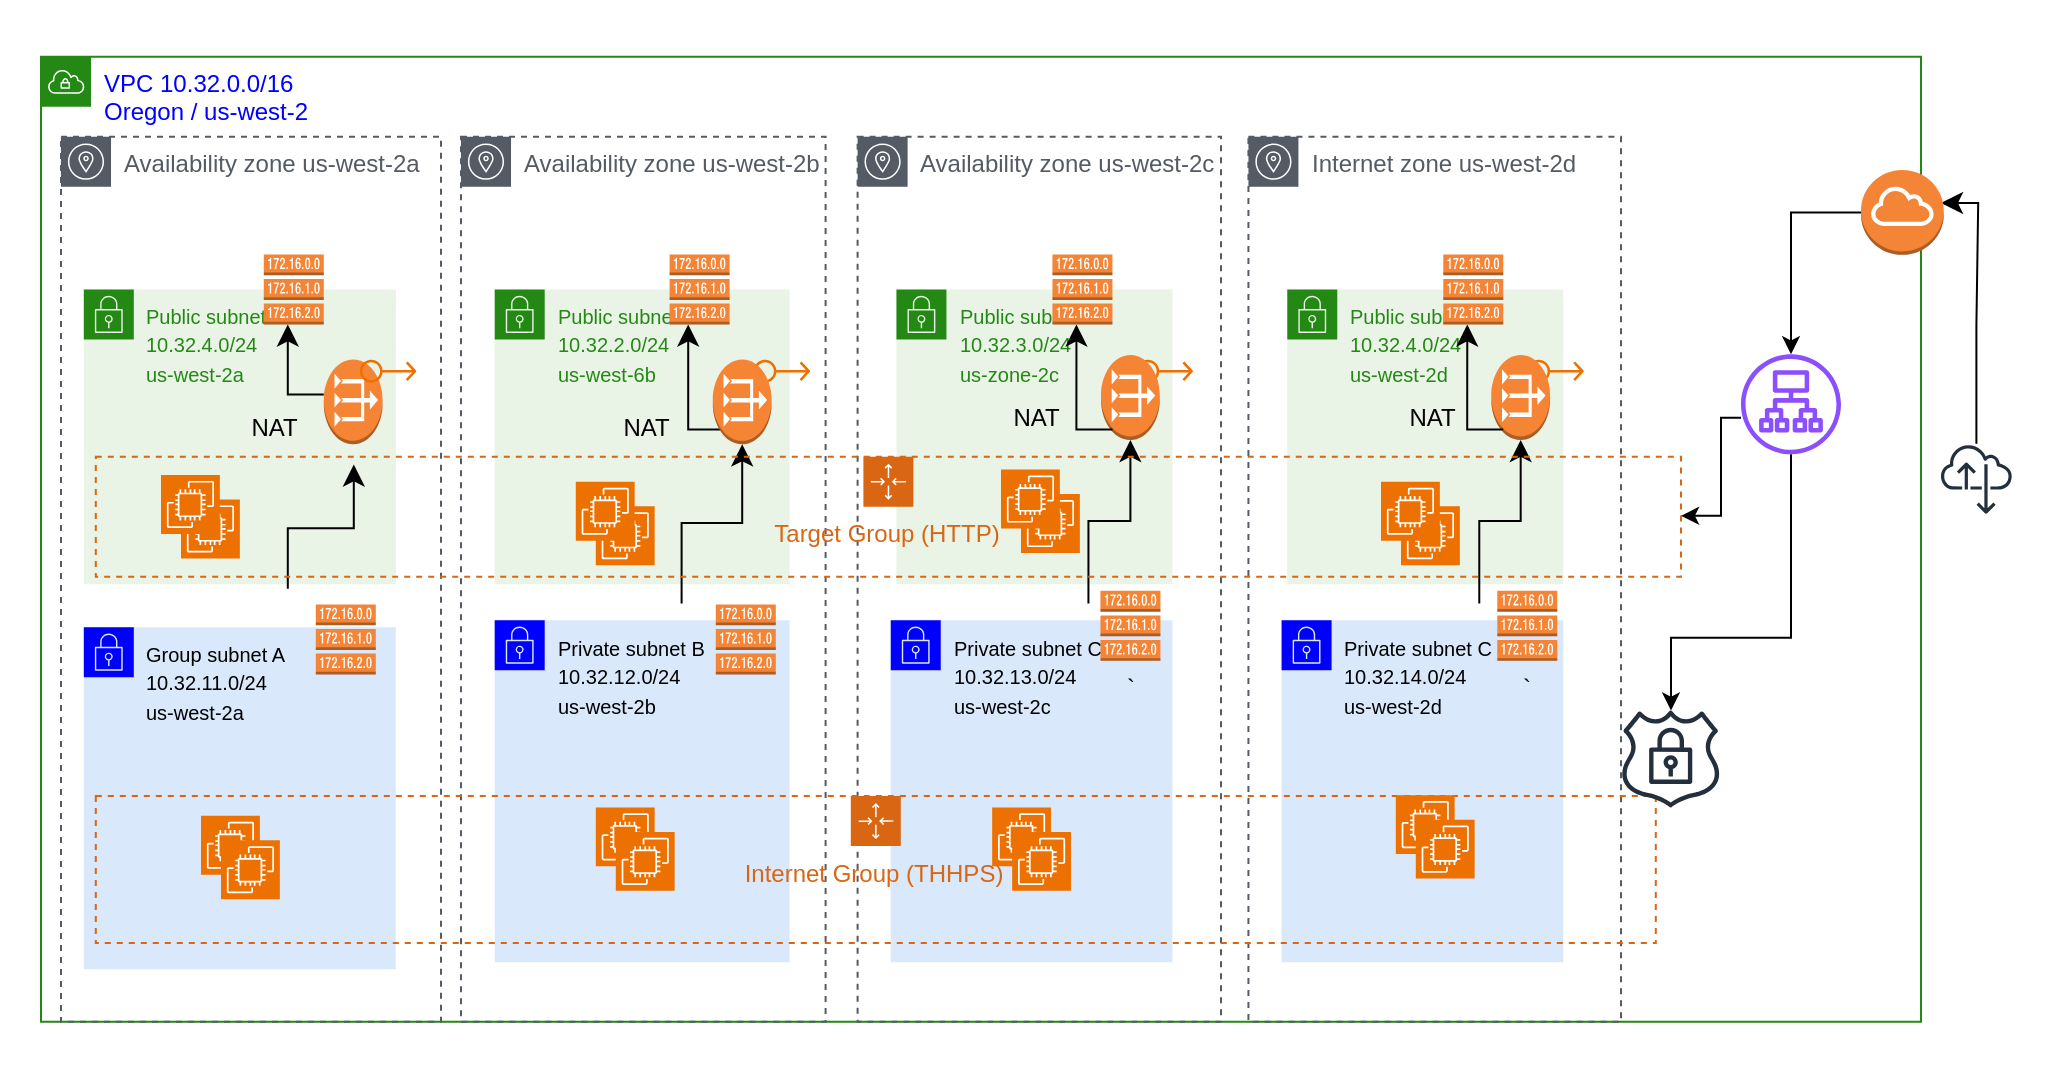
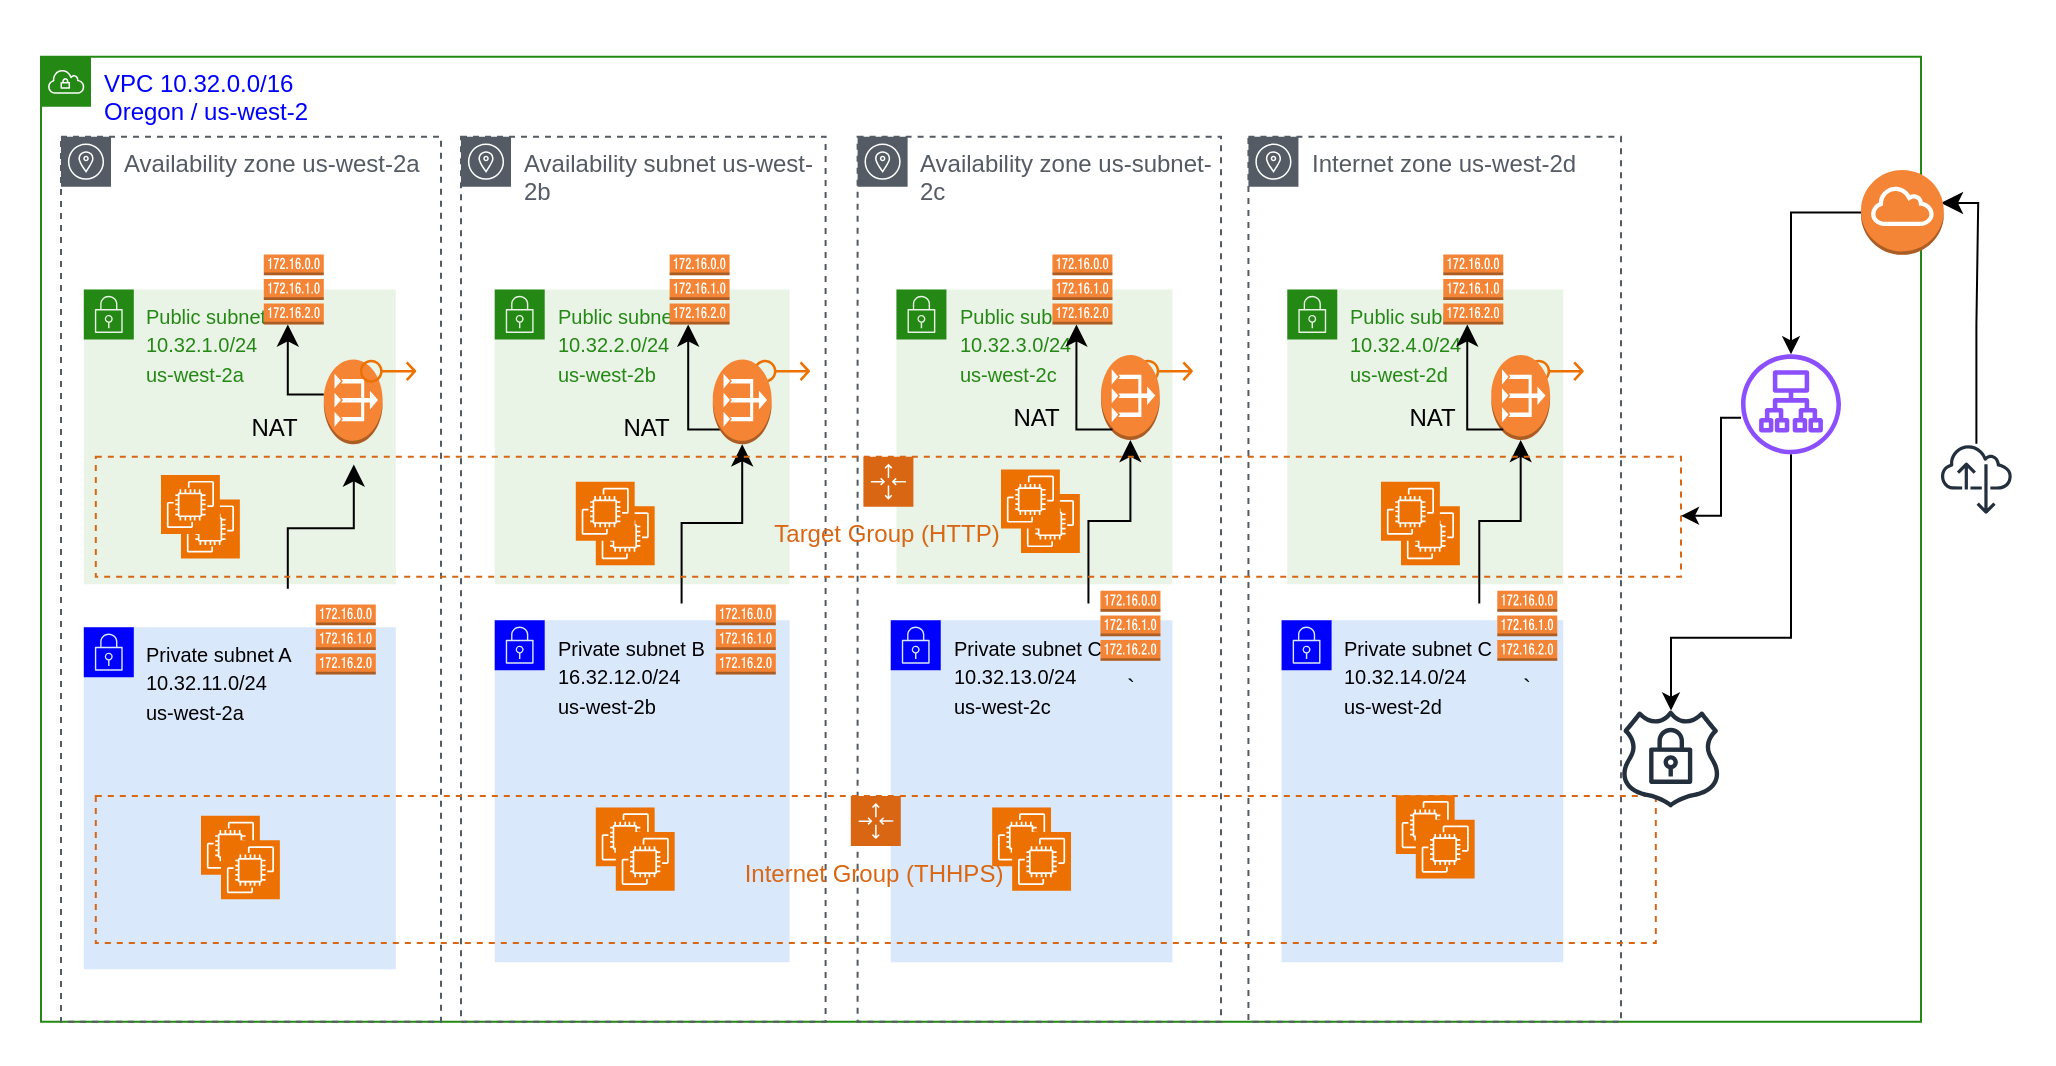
node "Availability zone us-west-2b": label "Availability zone us-west-2b" -> "Availability subnet us-west-2b"
node "Availability zone us-west-2c": label "Availability zone us-west-2c" -> "Availability zone us-subnet-2c"
node "Public subnet A 10.32.4.0/24 us-west-2a": label "Public subnet A 10.32.4.0/24 us-west-2a" -> "Public subnet A 10.32.1.0/24 us-west-2a"
node "Public subnet B 10.32.2.0/24 us-west-6b": label "Public subnet B 10.32.2.0/24 us-west-6b" -> "Public subnet B 10.32.2.0/24 us-west-2b"
node "Public subnet B 10.32.3.0/24 us-zone-2c": label "Public subnet B 10.32.3.0/24 us-zone-2c" -> "Public subnet B 10.32.3.0/24 us-west-2c"
node "Private subnet B 10.32.12.0/24 us-west-2b": label "Private subnet B 10.32.12.0/24 us-west-2b" -> "Private subnet B 16.32.12.0/24 us-west-2b"
node "Group subnet A 10.32.11.0/24 us-west-2a": label "Group subnet A 10.32.11.0/24 us-west-2a" -> "Private subnet A 10.32.11.0/24 us-west-2a"
